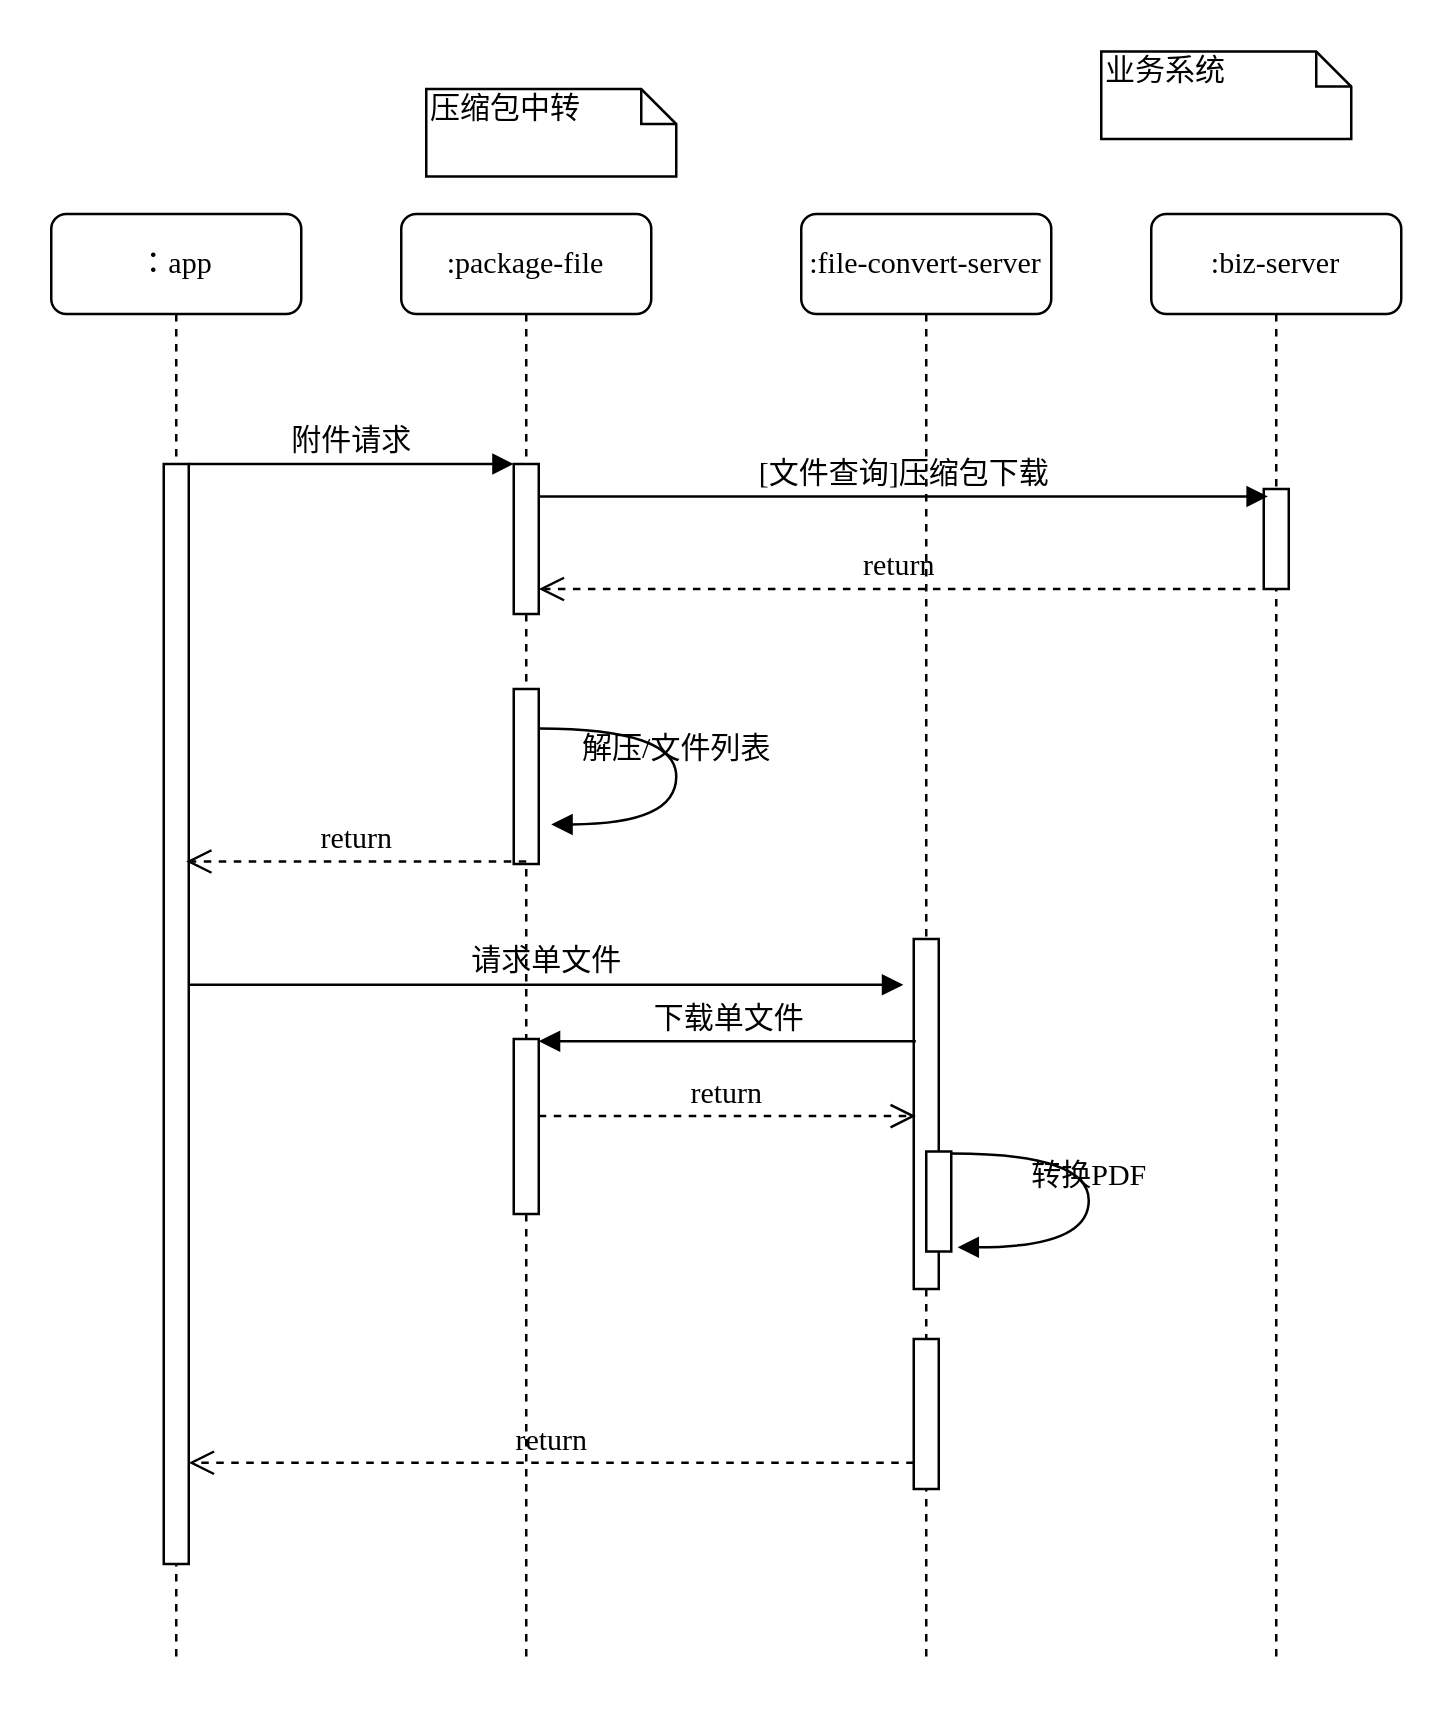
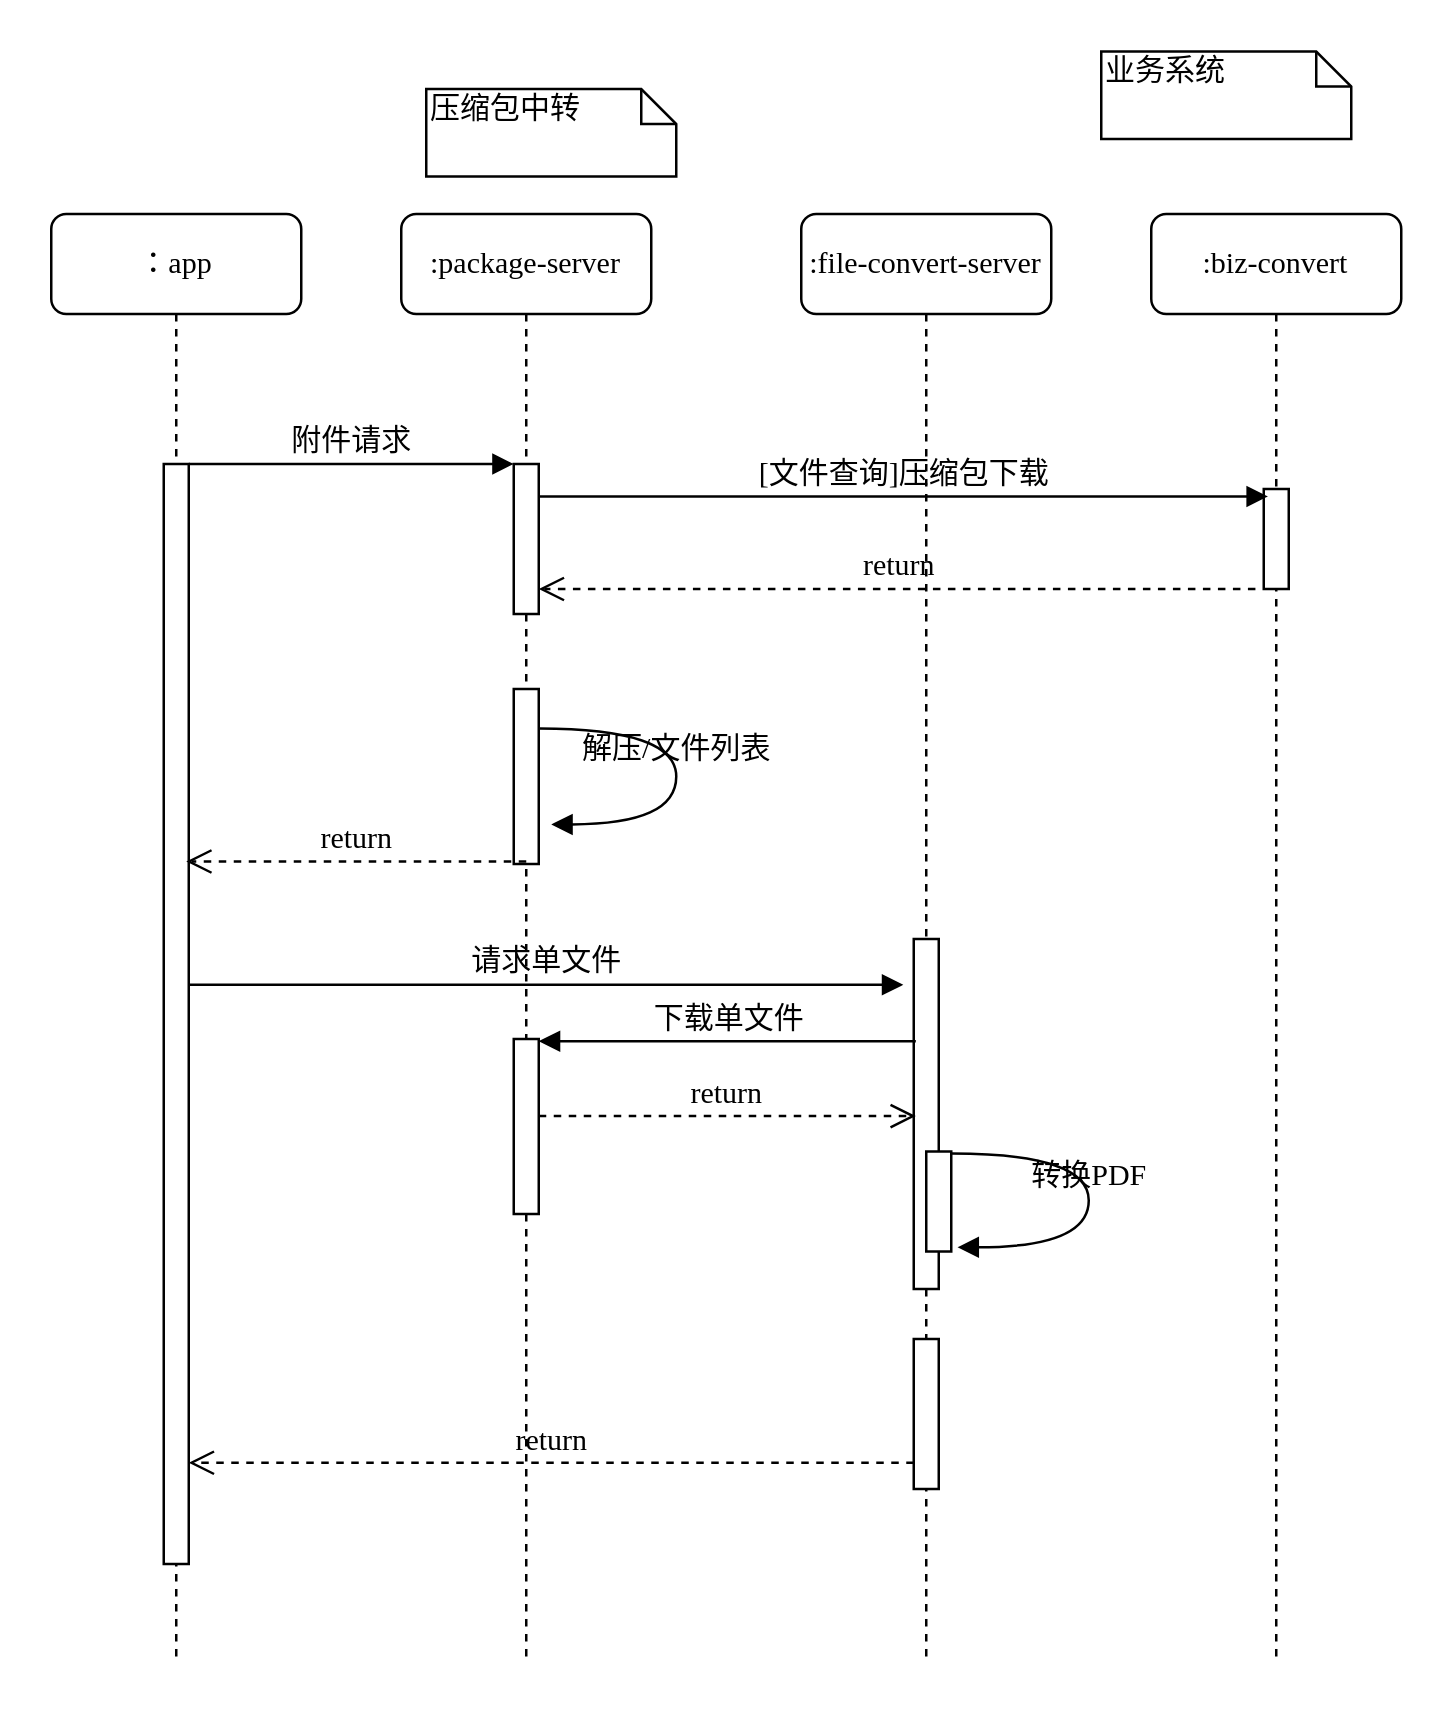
node ":package-file": label ":package-file" -> ":package-server"
node ":biz-server": label ":biz-server" -> ":biz-convert"
